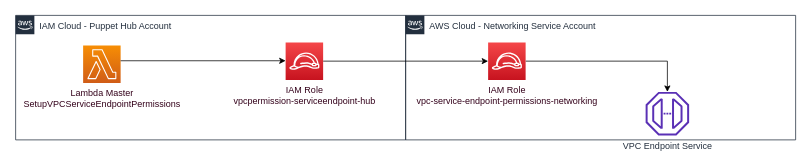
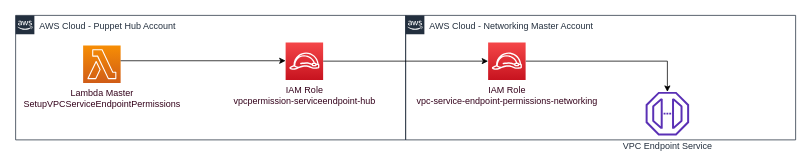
node "IAM Cloud - Puppet Hub Account": label "IAM Cloud - Puppet Hub Account" -> "AWS Cloud - Puppet Hub Account"
node "AWS Cloud - Networking Service Account": label "AWS Cloud - Networking Service Account" -> "AWS Cloud - Networking Master Account"
